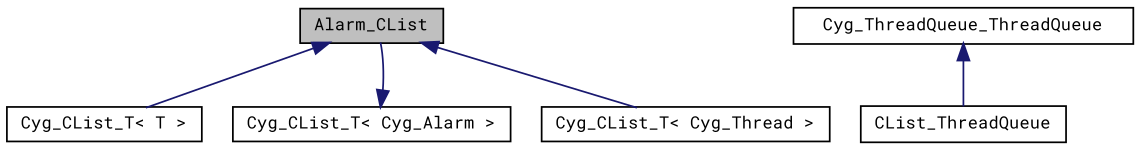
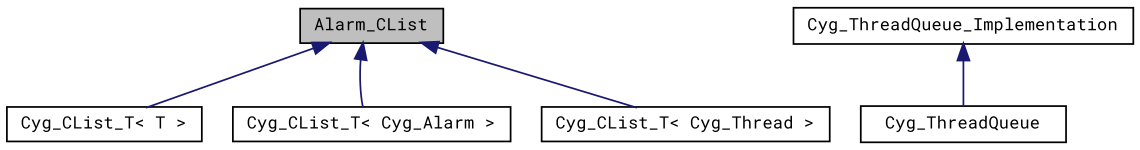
node "Cyg_ThreadQueue_ThreadQueue": label "Cyg_ThreadQueue_ThreadQueue" -> "Cyg_ThreadQueue_Implementation"
edge "Alarm_CList" -> "Cyg_CList_T< Cyg_Alarm >": reversed
node "CList_ThreadQueue": label "CList_ThreadQueue" -> "Cyg_ThreadQueue"
